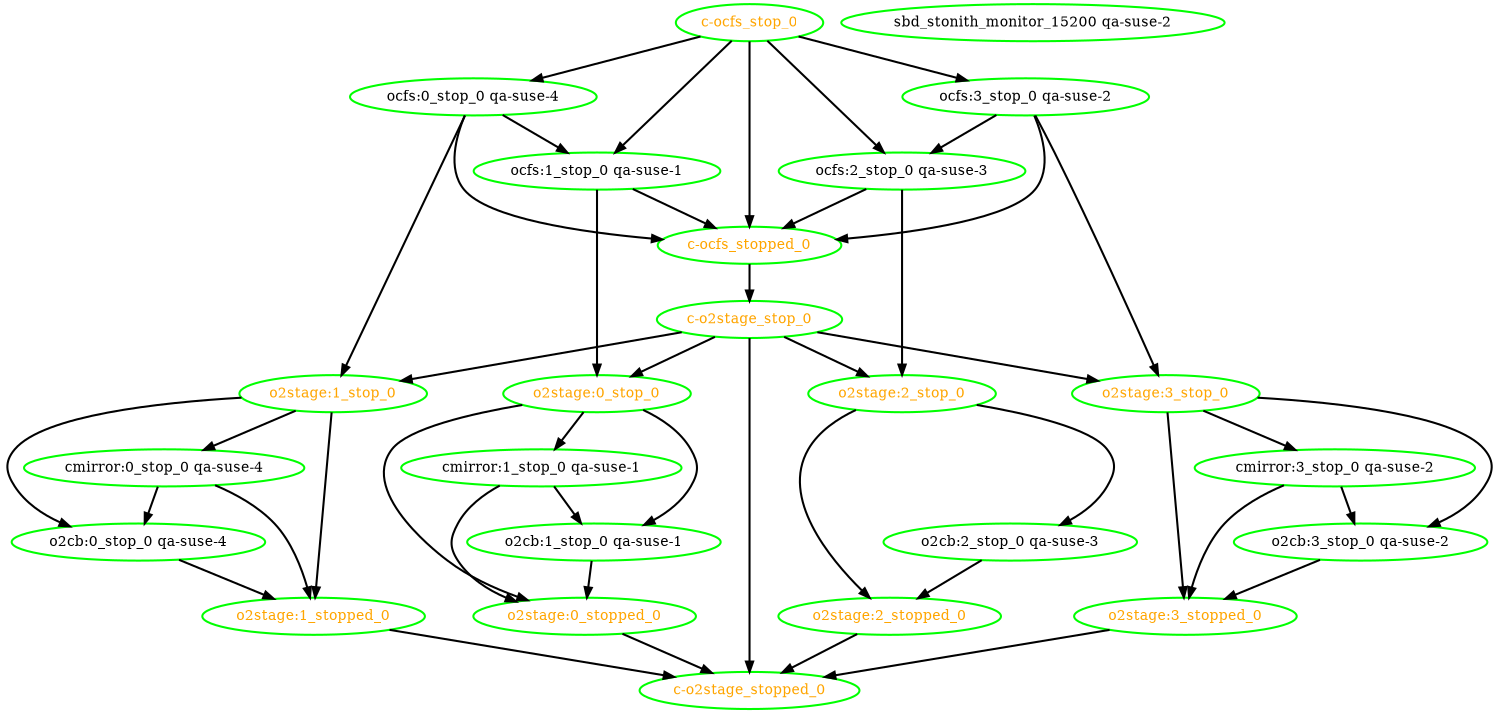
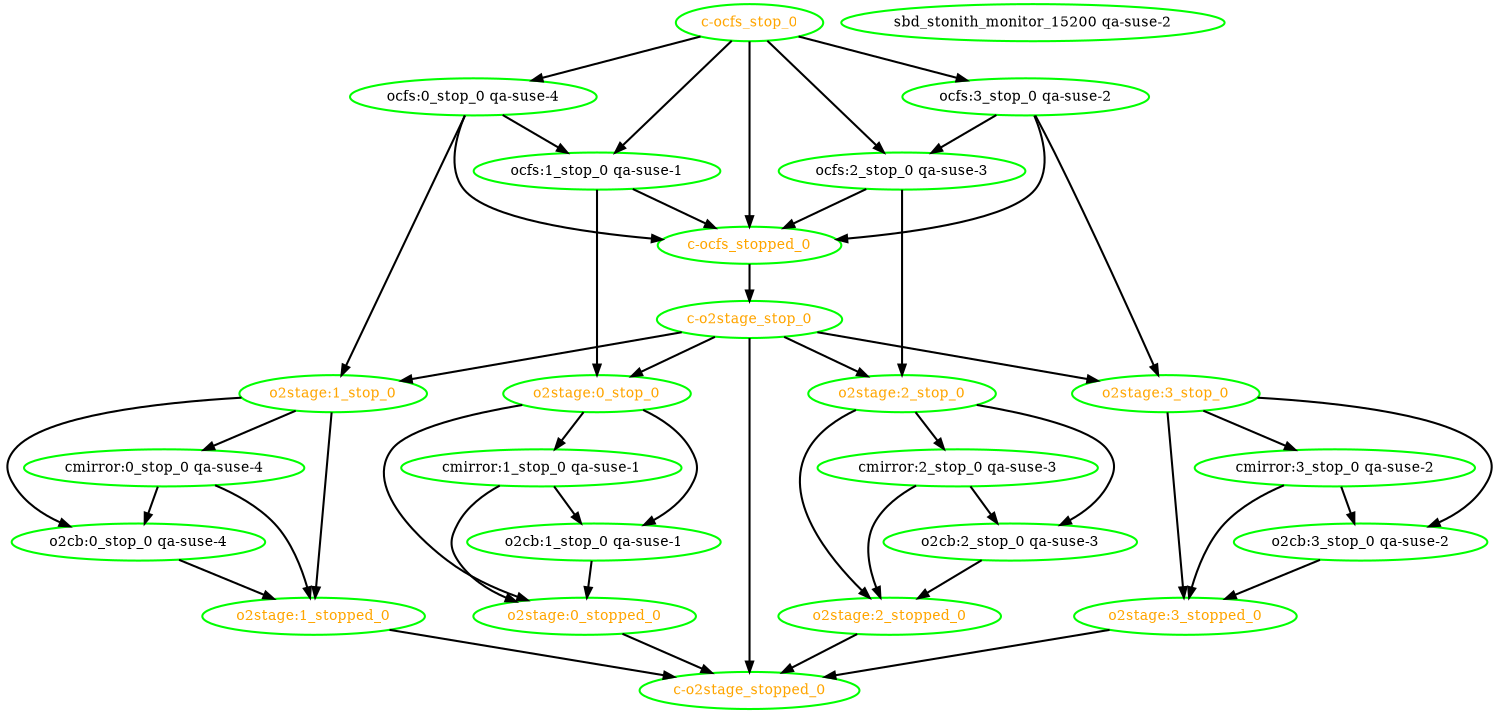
node "cmirror:2_stop_0 qa-suse-3": added
